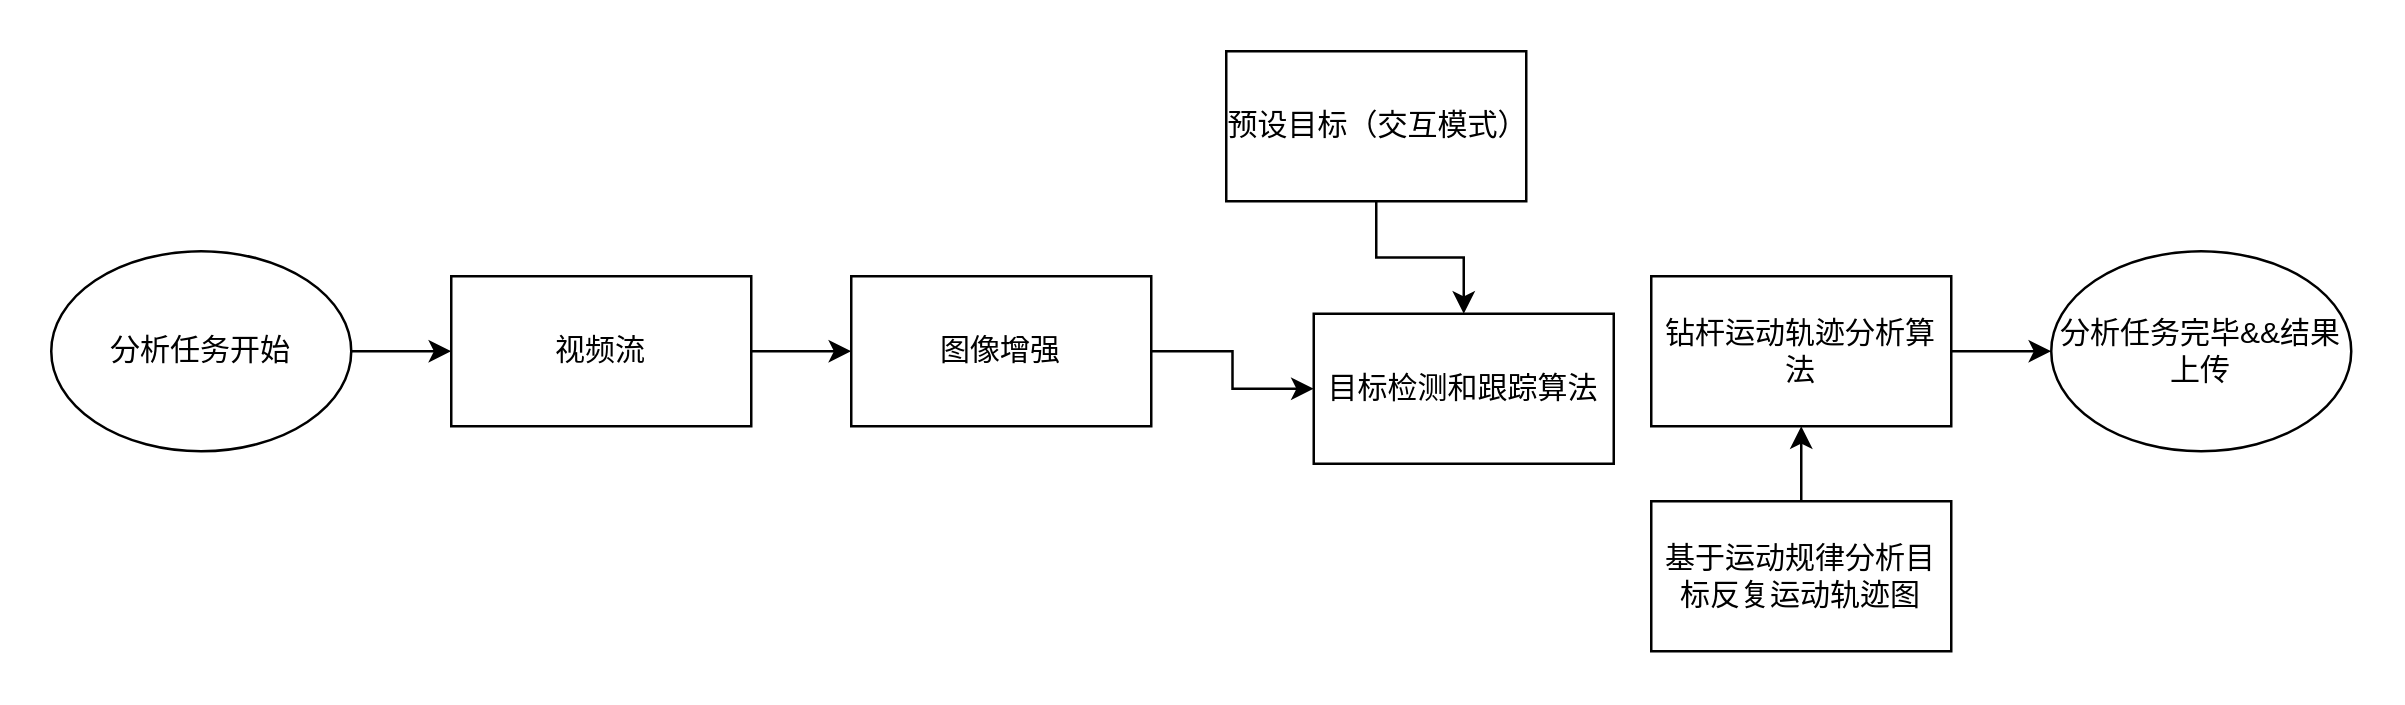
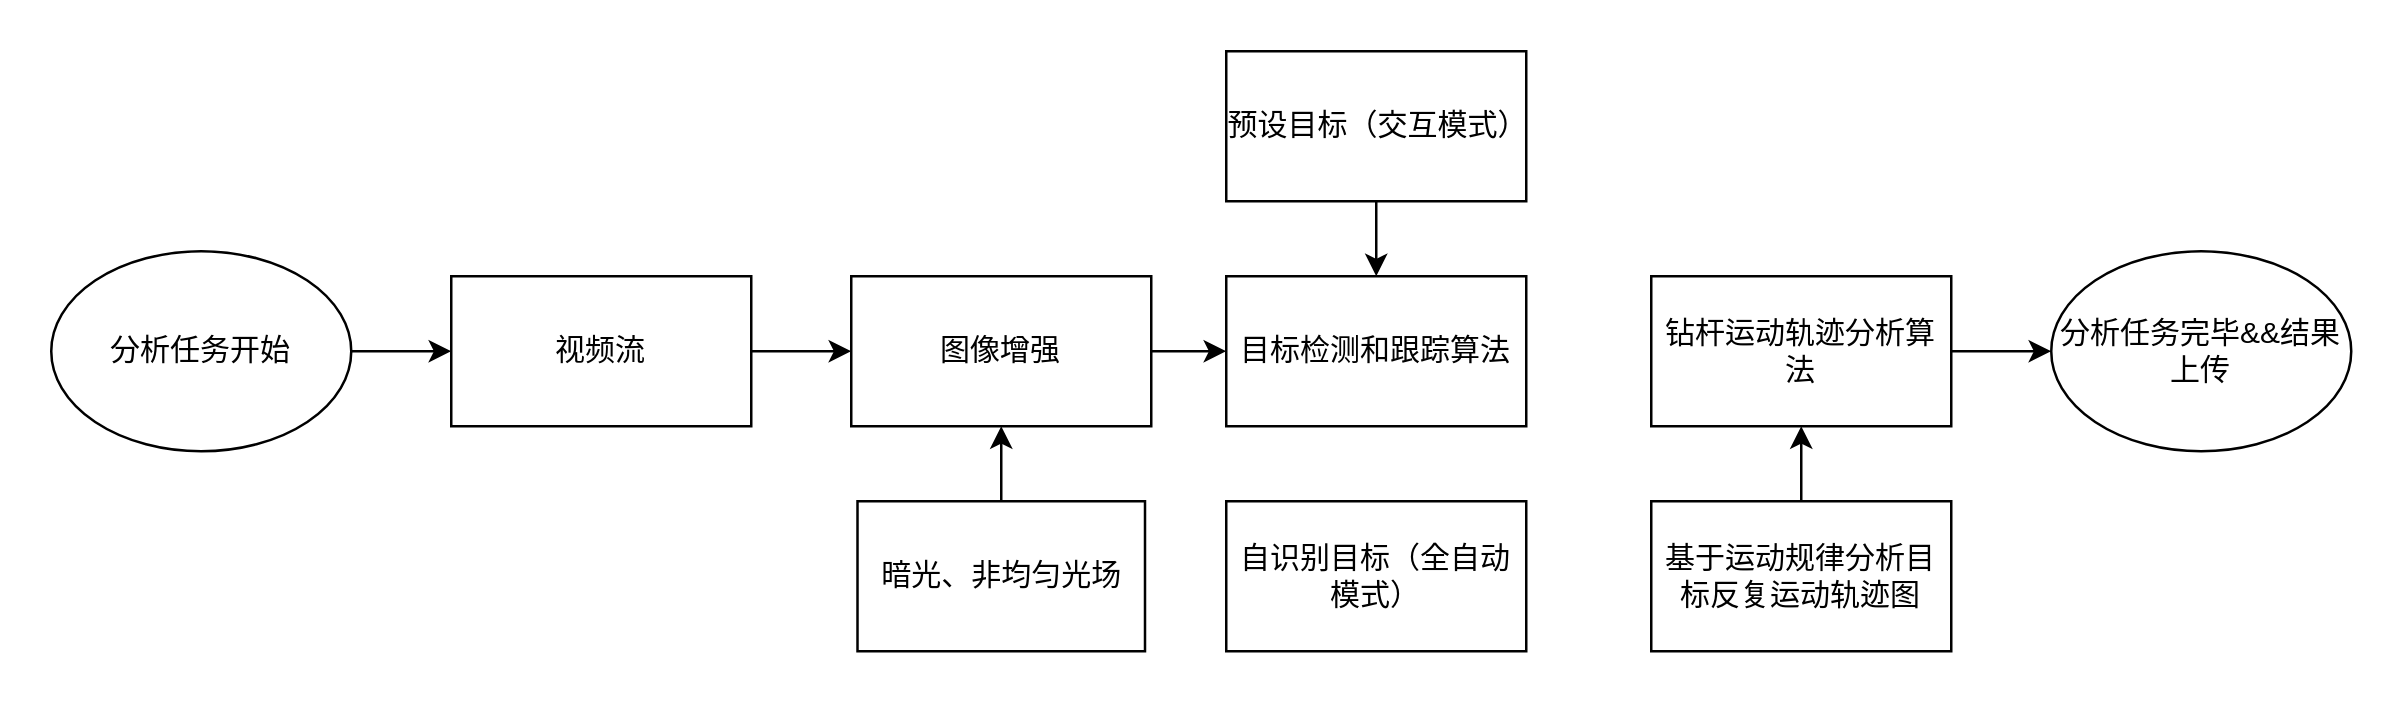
node "目标检测和跟踪算法": moved (1464, 389) -> (1376, 351)
edge "暗光、非均匀光场" -> "图像增强": added
node "暗光、非均匀光场": added
node "自识别目标（全自动模式）": added
